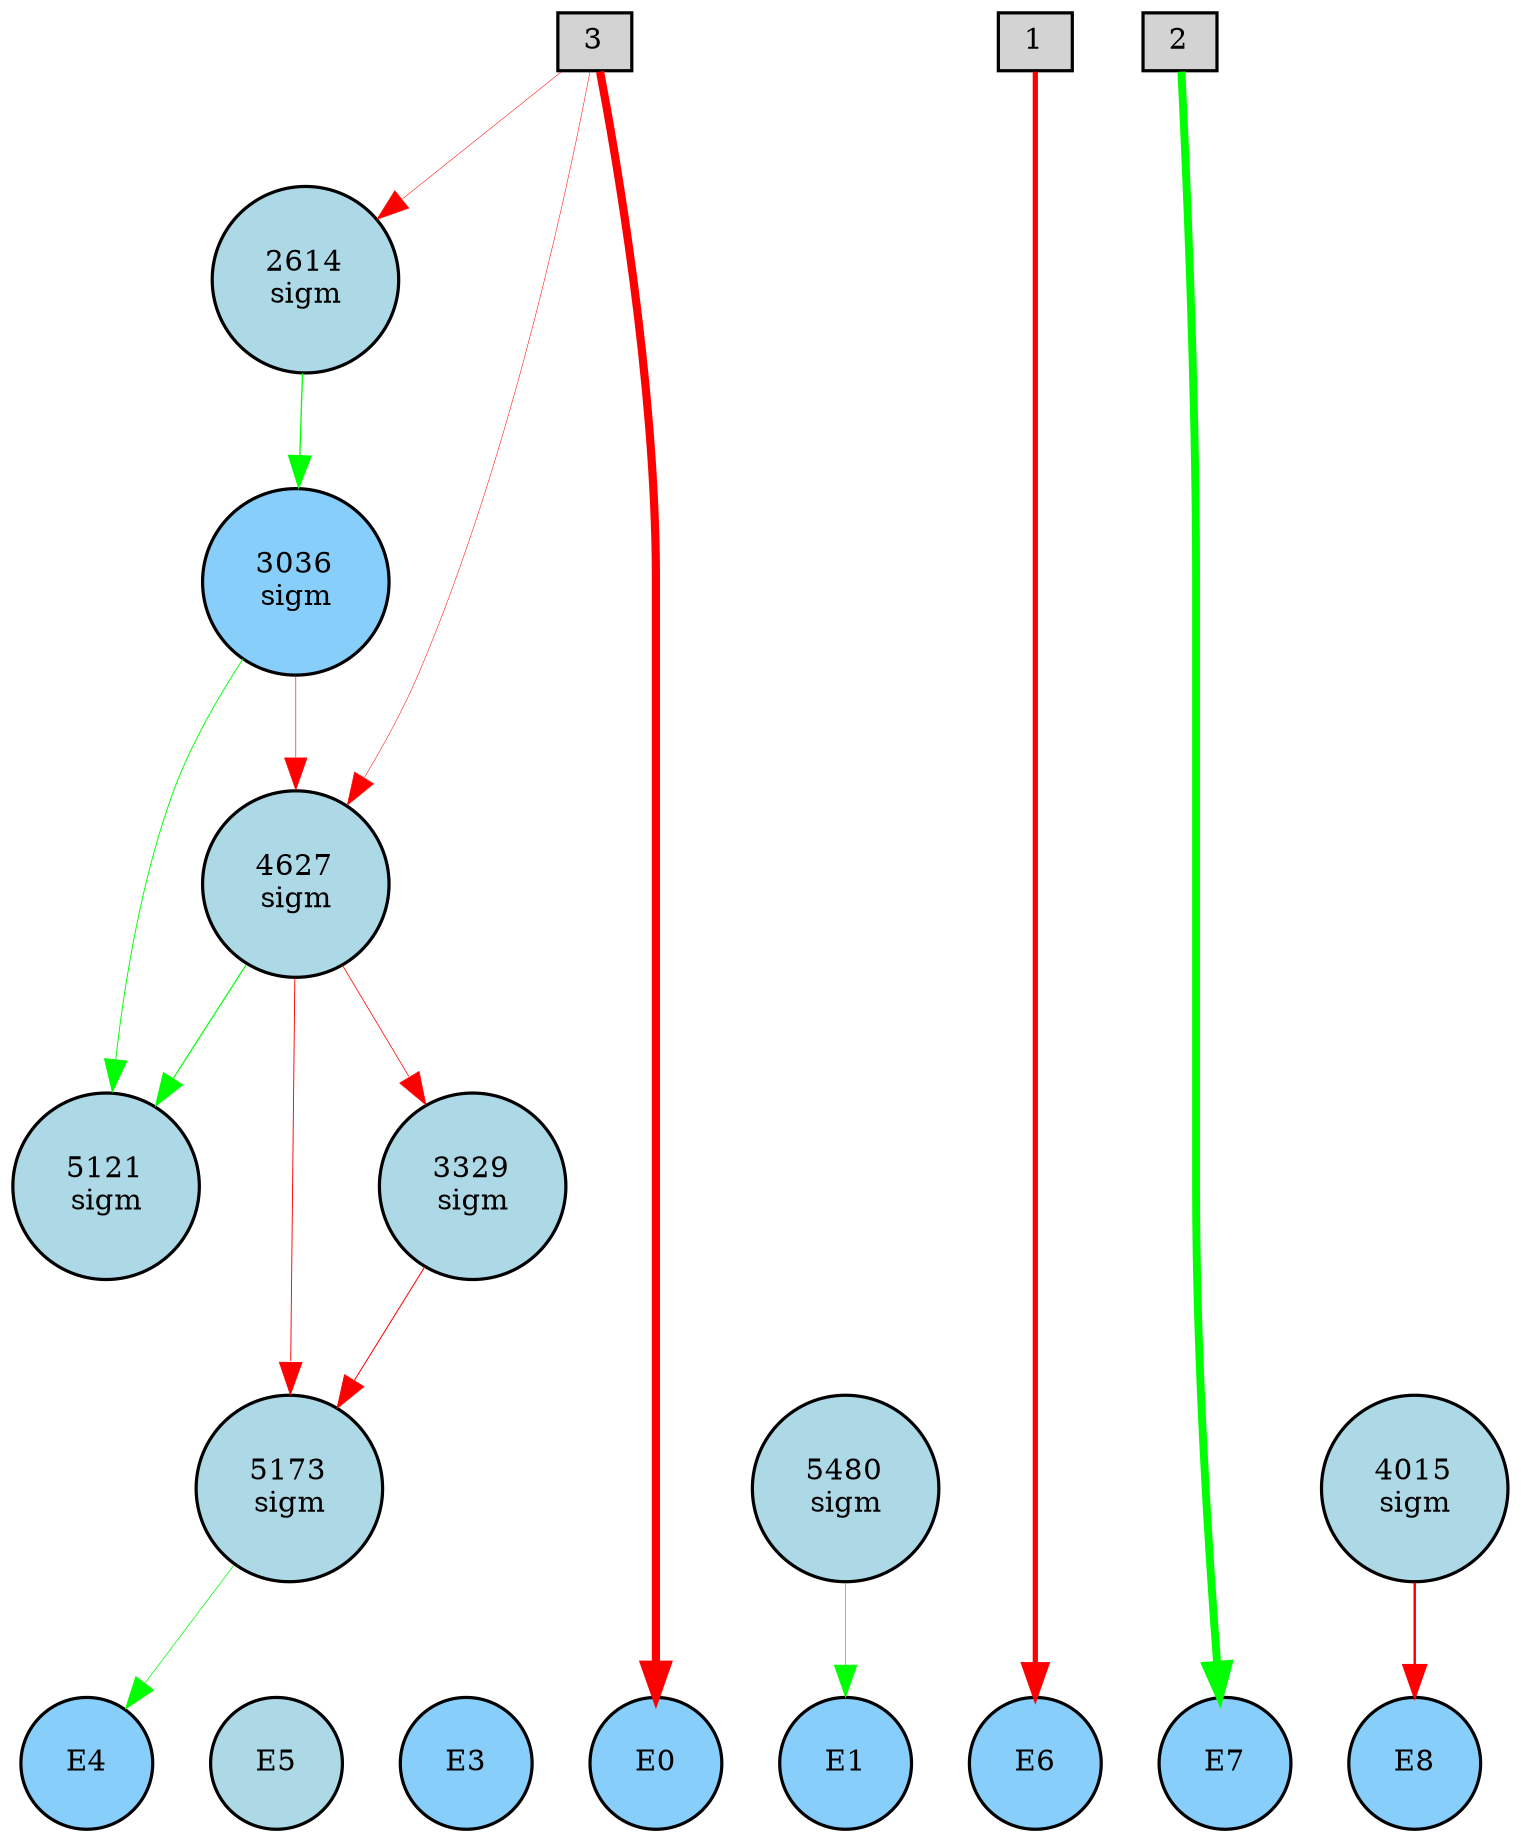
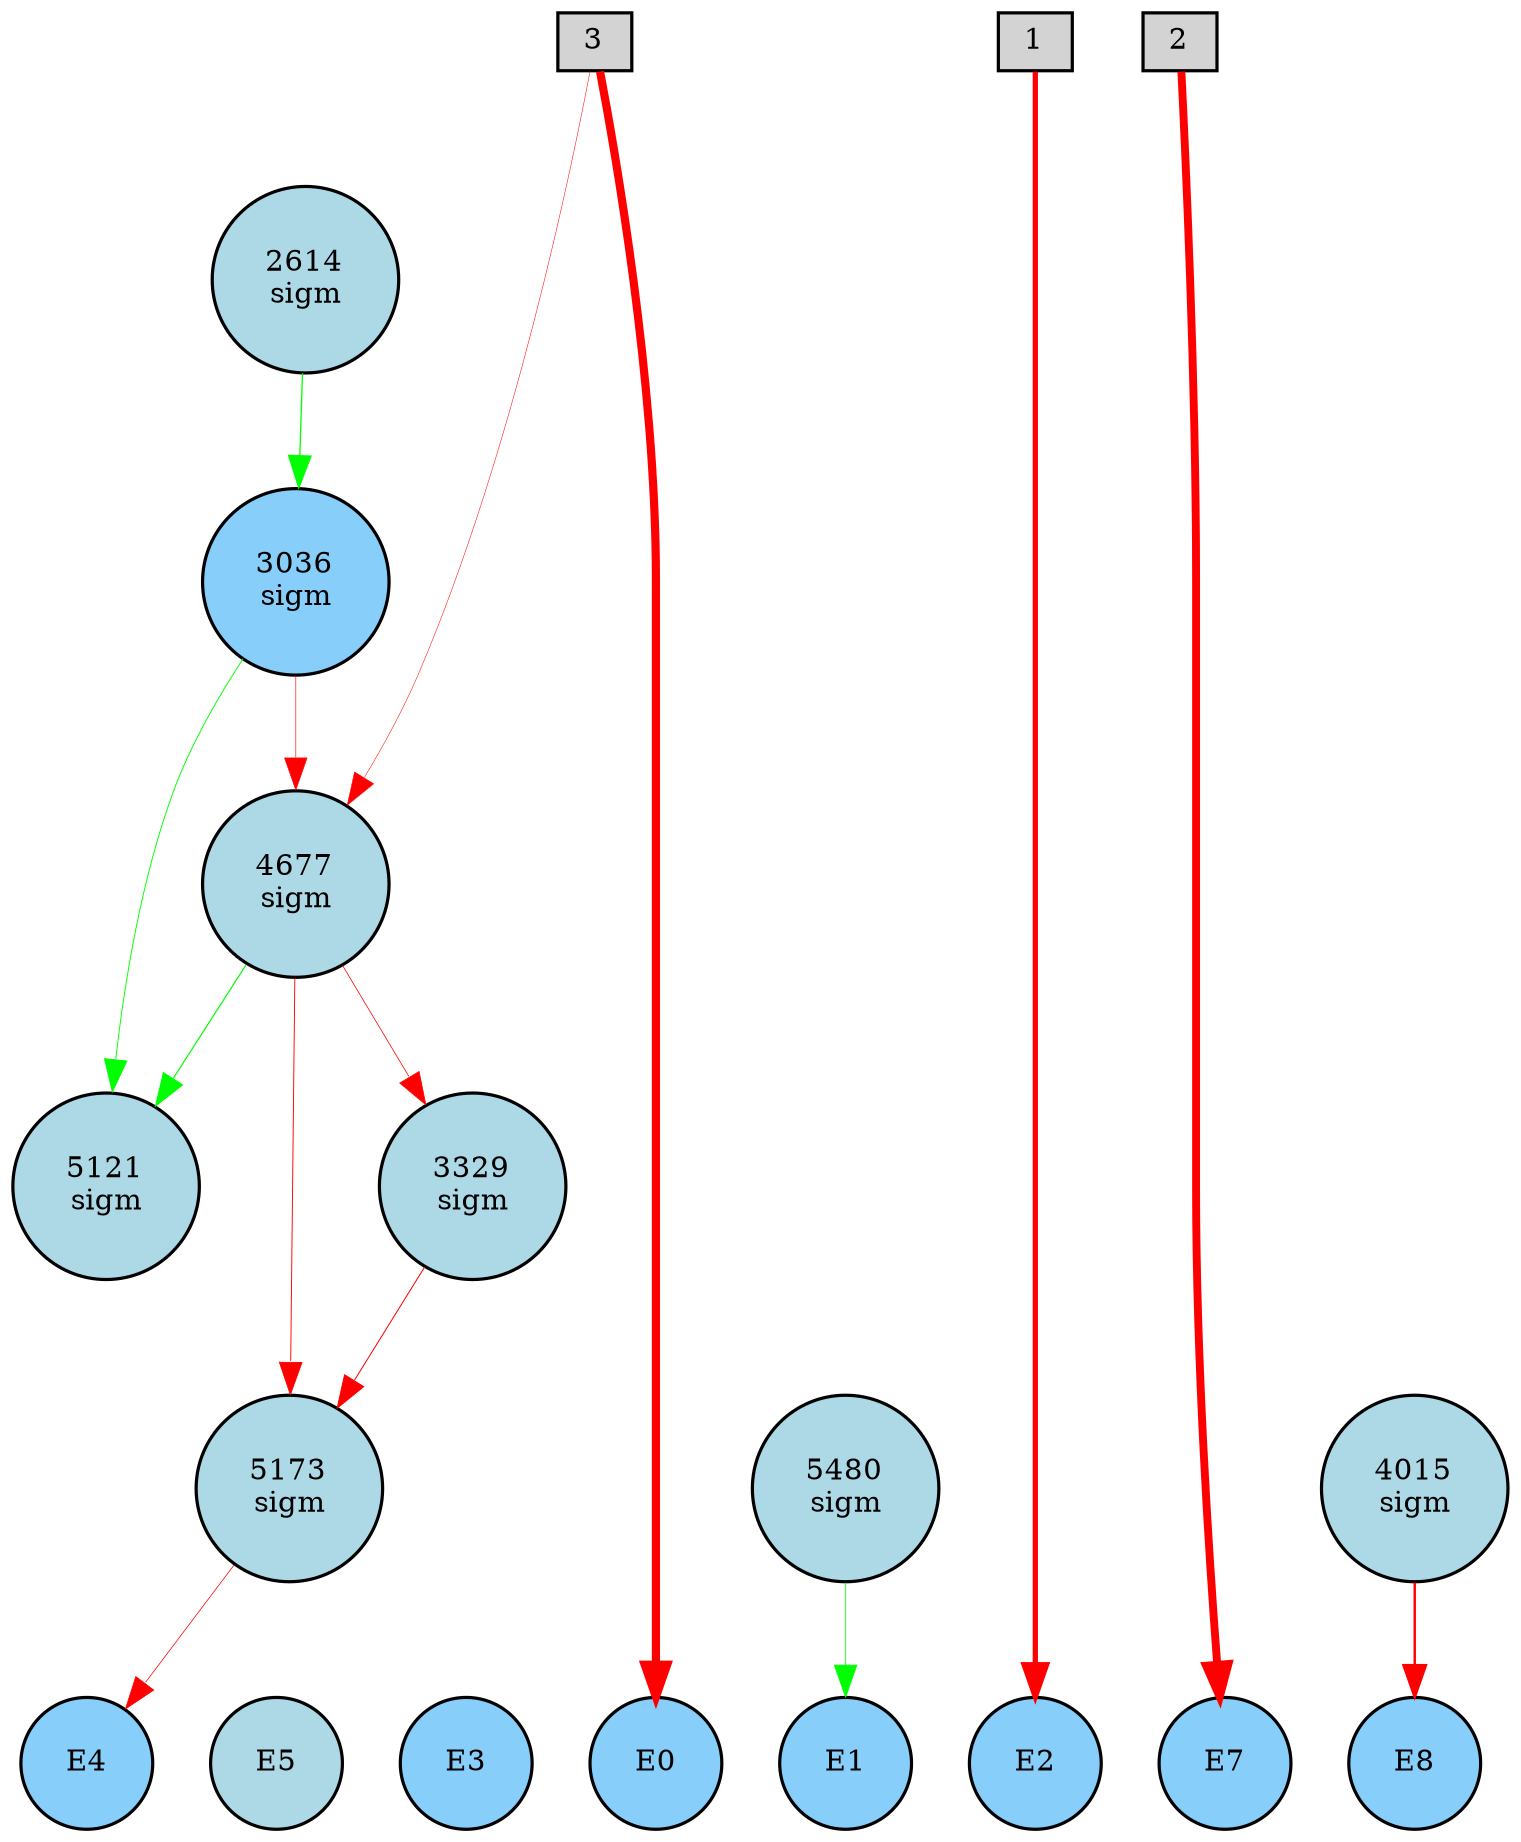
edge "3" -> "2614 sigm": removed
edge "2" -> "E7": color green -> red
node "4627 sigm": label "4627 sigm" -> "4677 sigm"
edge "5173 sigm" -> "E4": color green -> red
node "E6": label "E6" -> "E2"
